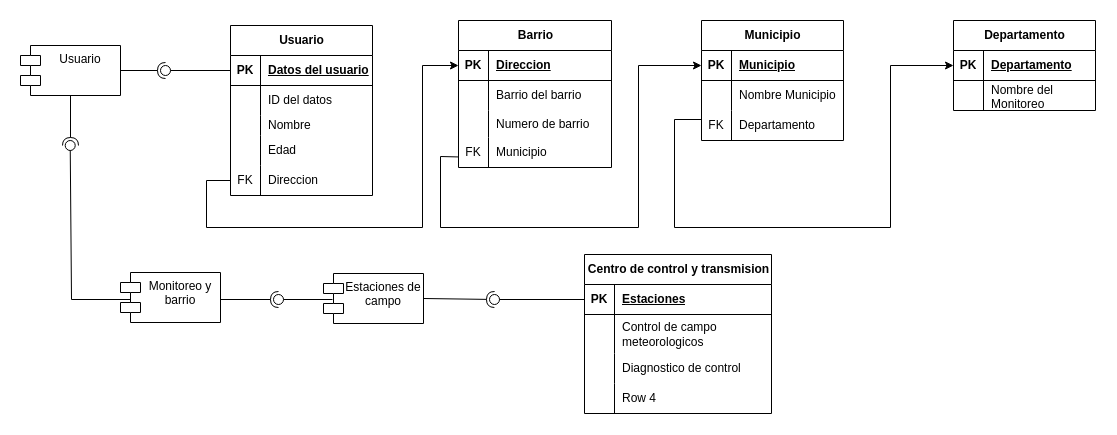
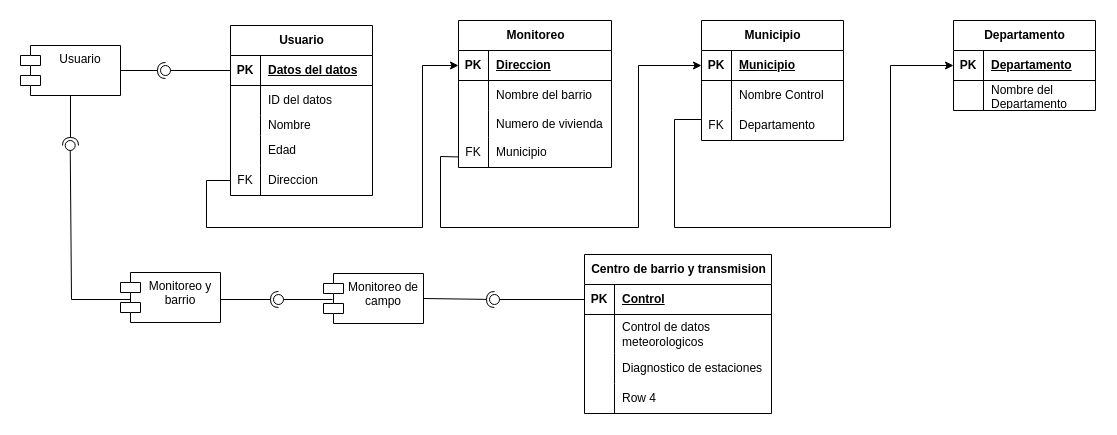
node "Barrio": label "Barrio" -> "Monitoreo"
node "Datos del usuario": label "Datos del usuario" -> "Datos del datos"
node "Barrio del barrio": label "Barrio del barrio" -> "Nombre del barrio"
node "Nombre Municipio": label "Nombre Municipio" -> "Nombre Control"
node "Nombre del Monitoreo": label "Nombre del Monitoreo" -> "Nombre del Departamento"
node "Numero de barrio": label "Numero de barrio" -> "Numero de vivienda"
node "Centro de control y transmision": label "Centro de control y transmision" -> "Centro de barrio y transmision"
node "Estaciones de campo": label "Estaciones de campo" -> "Monitoreo de campo"
node "Estaciones": label "Estaciones" -> "Control"
node "Control de campo meteorologicos": label "Control de campo meteorologicos" -> "Control de datos meteorologicos"
node "Diagnostico de control": label "Diagnostico de control" -> "Diagnostico de estaciones"
